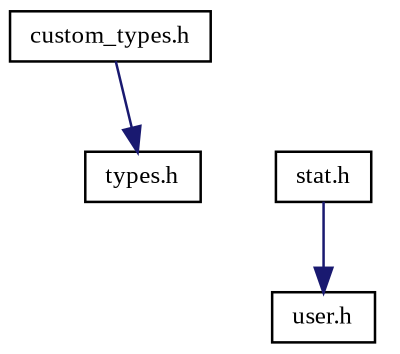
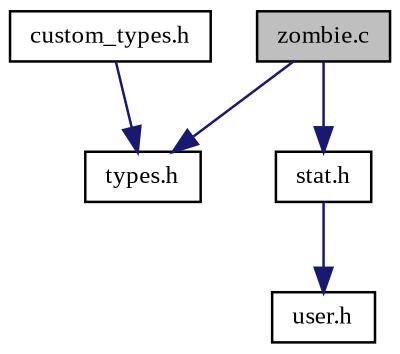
node "zombie.c": added
